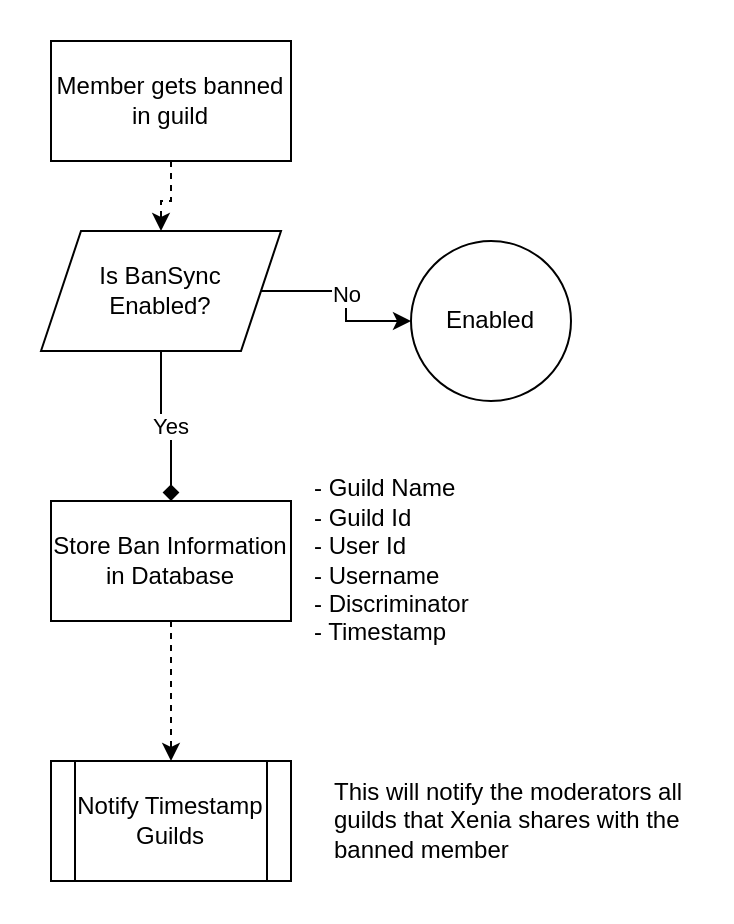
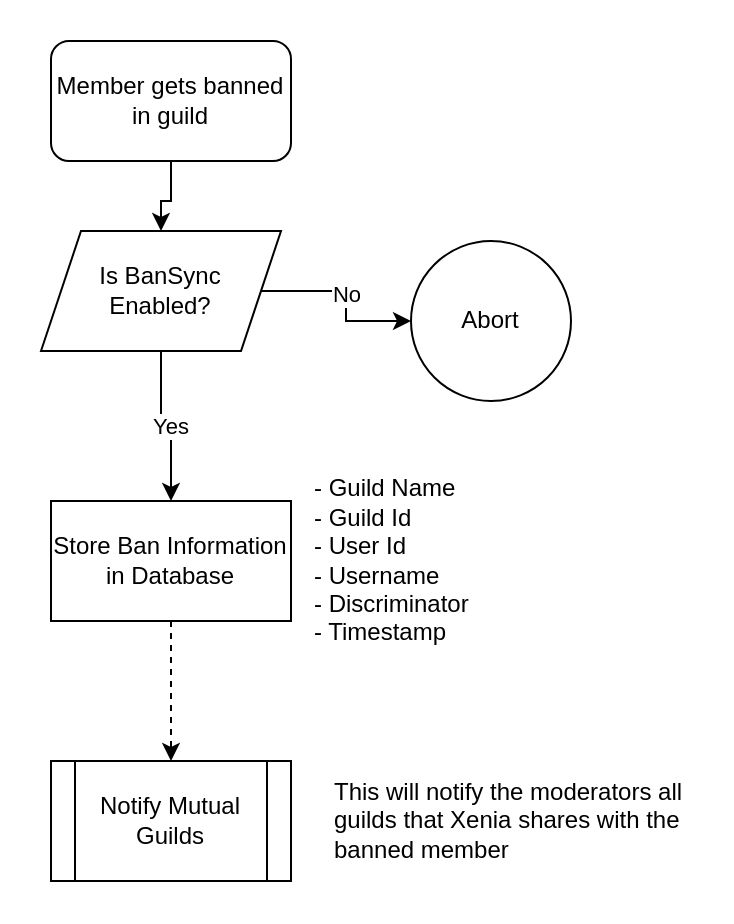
node "Member gets banned in guild": shape rectangle -> rounded rectangle
edge "Member gets banned in guild" -> "Is BanSync Enabled?": style dashed -> solid
node "Enabled": label "Enabled" -> "Abort"
edge "Is BanSync Enabled?" -> "Store Ban Information in Database": arrowhead diamond -> classic
node "Notify Timestamp Guilds": label "Notify Timestamp Guilds" -> "Notify Mutual Guilds"
